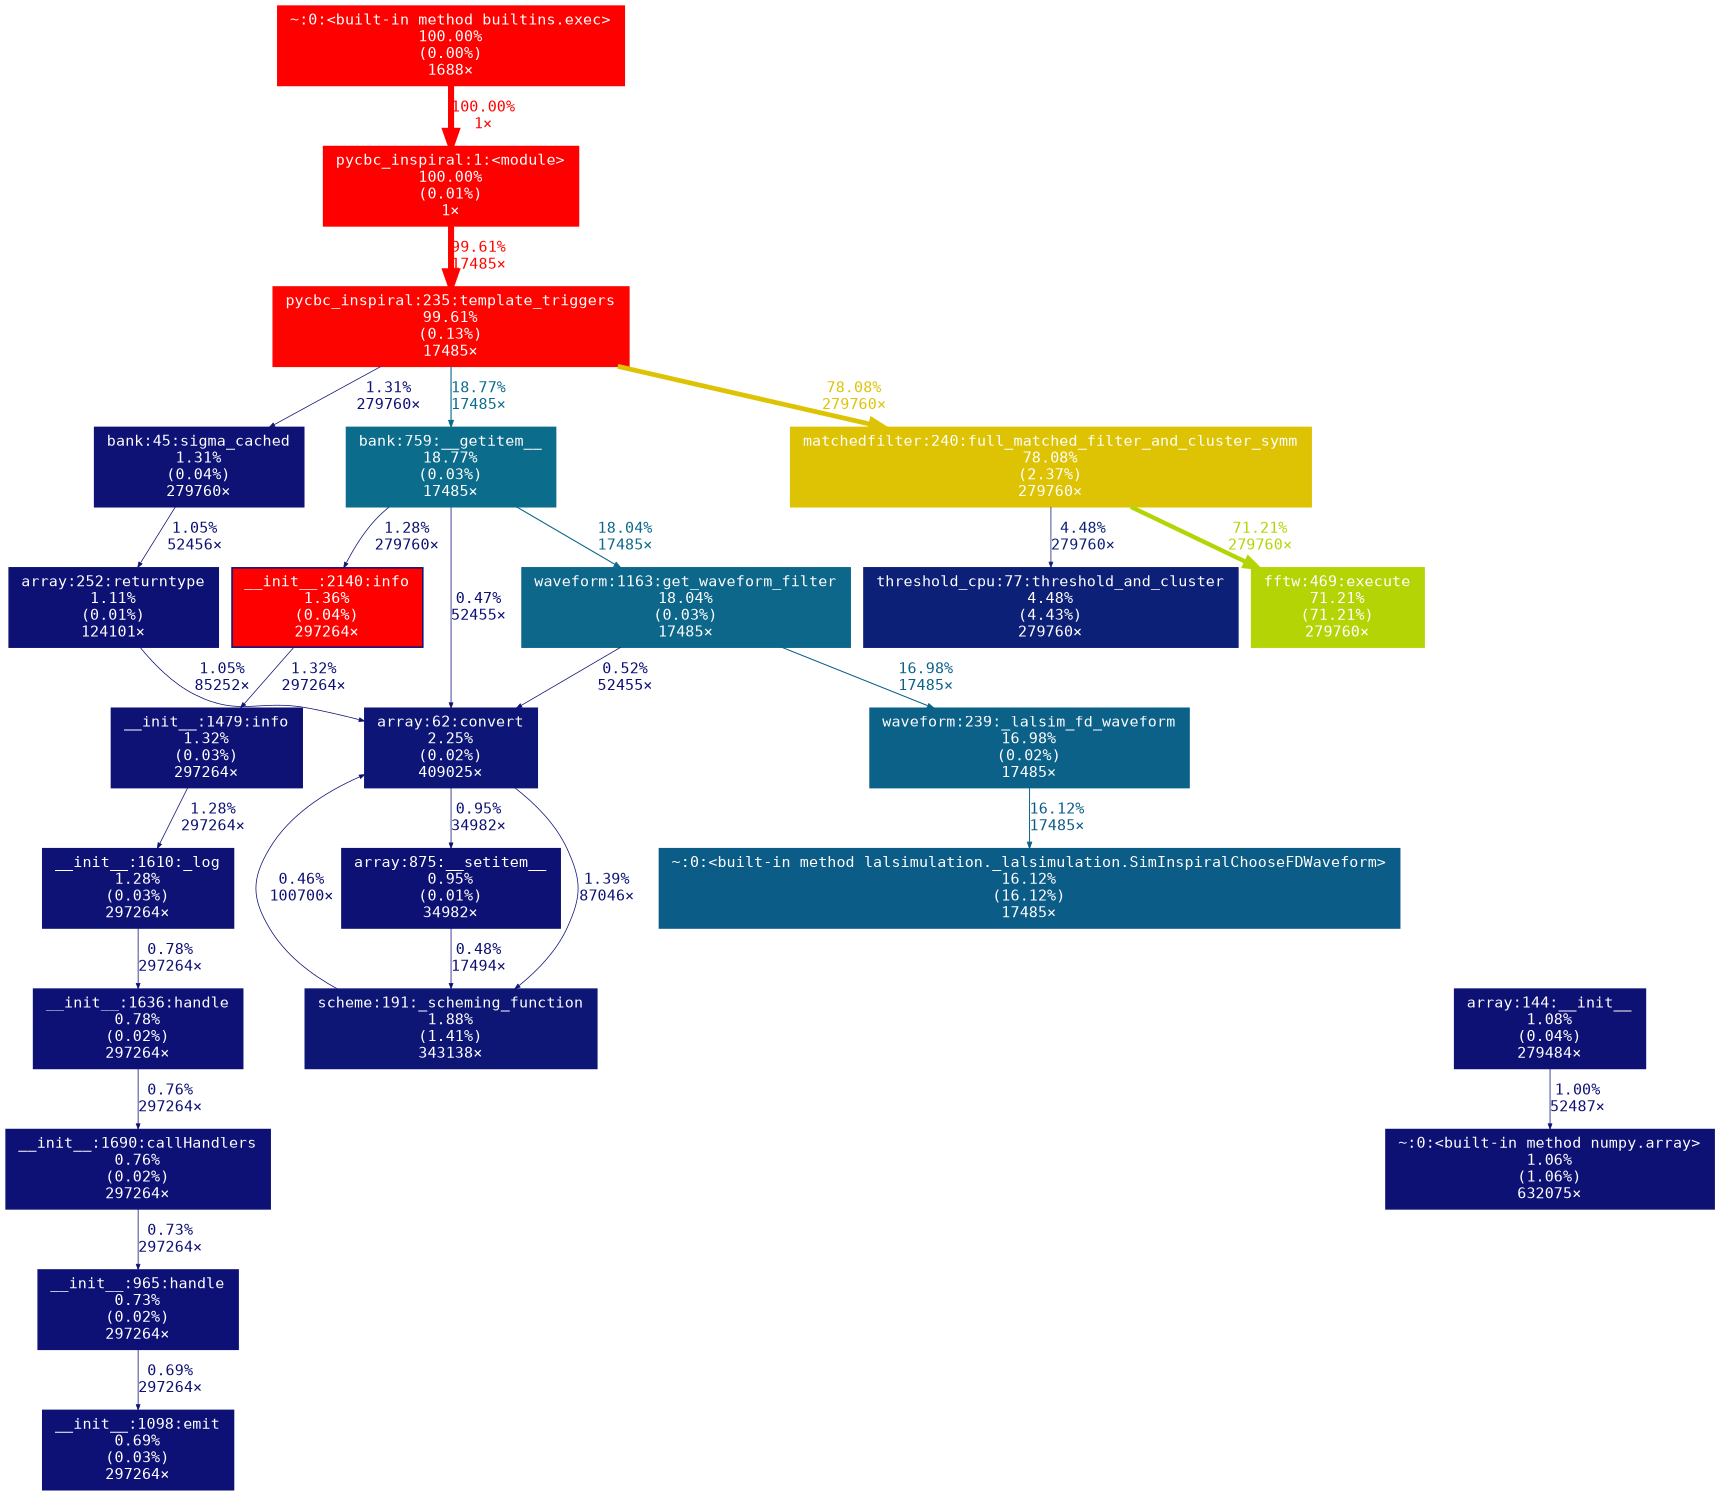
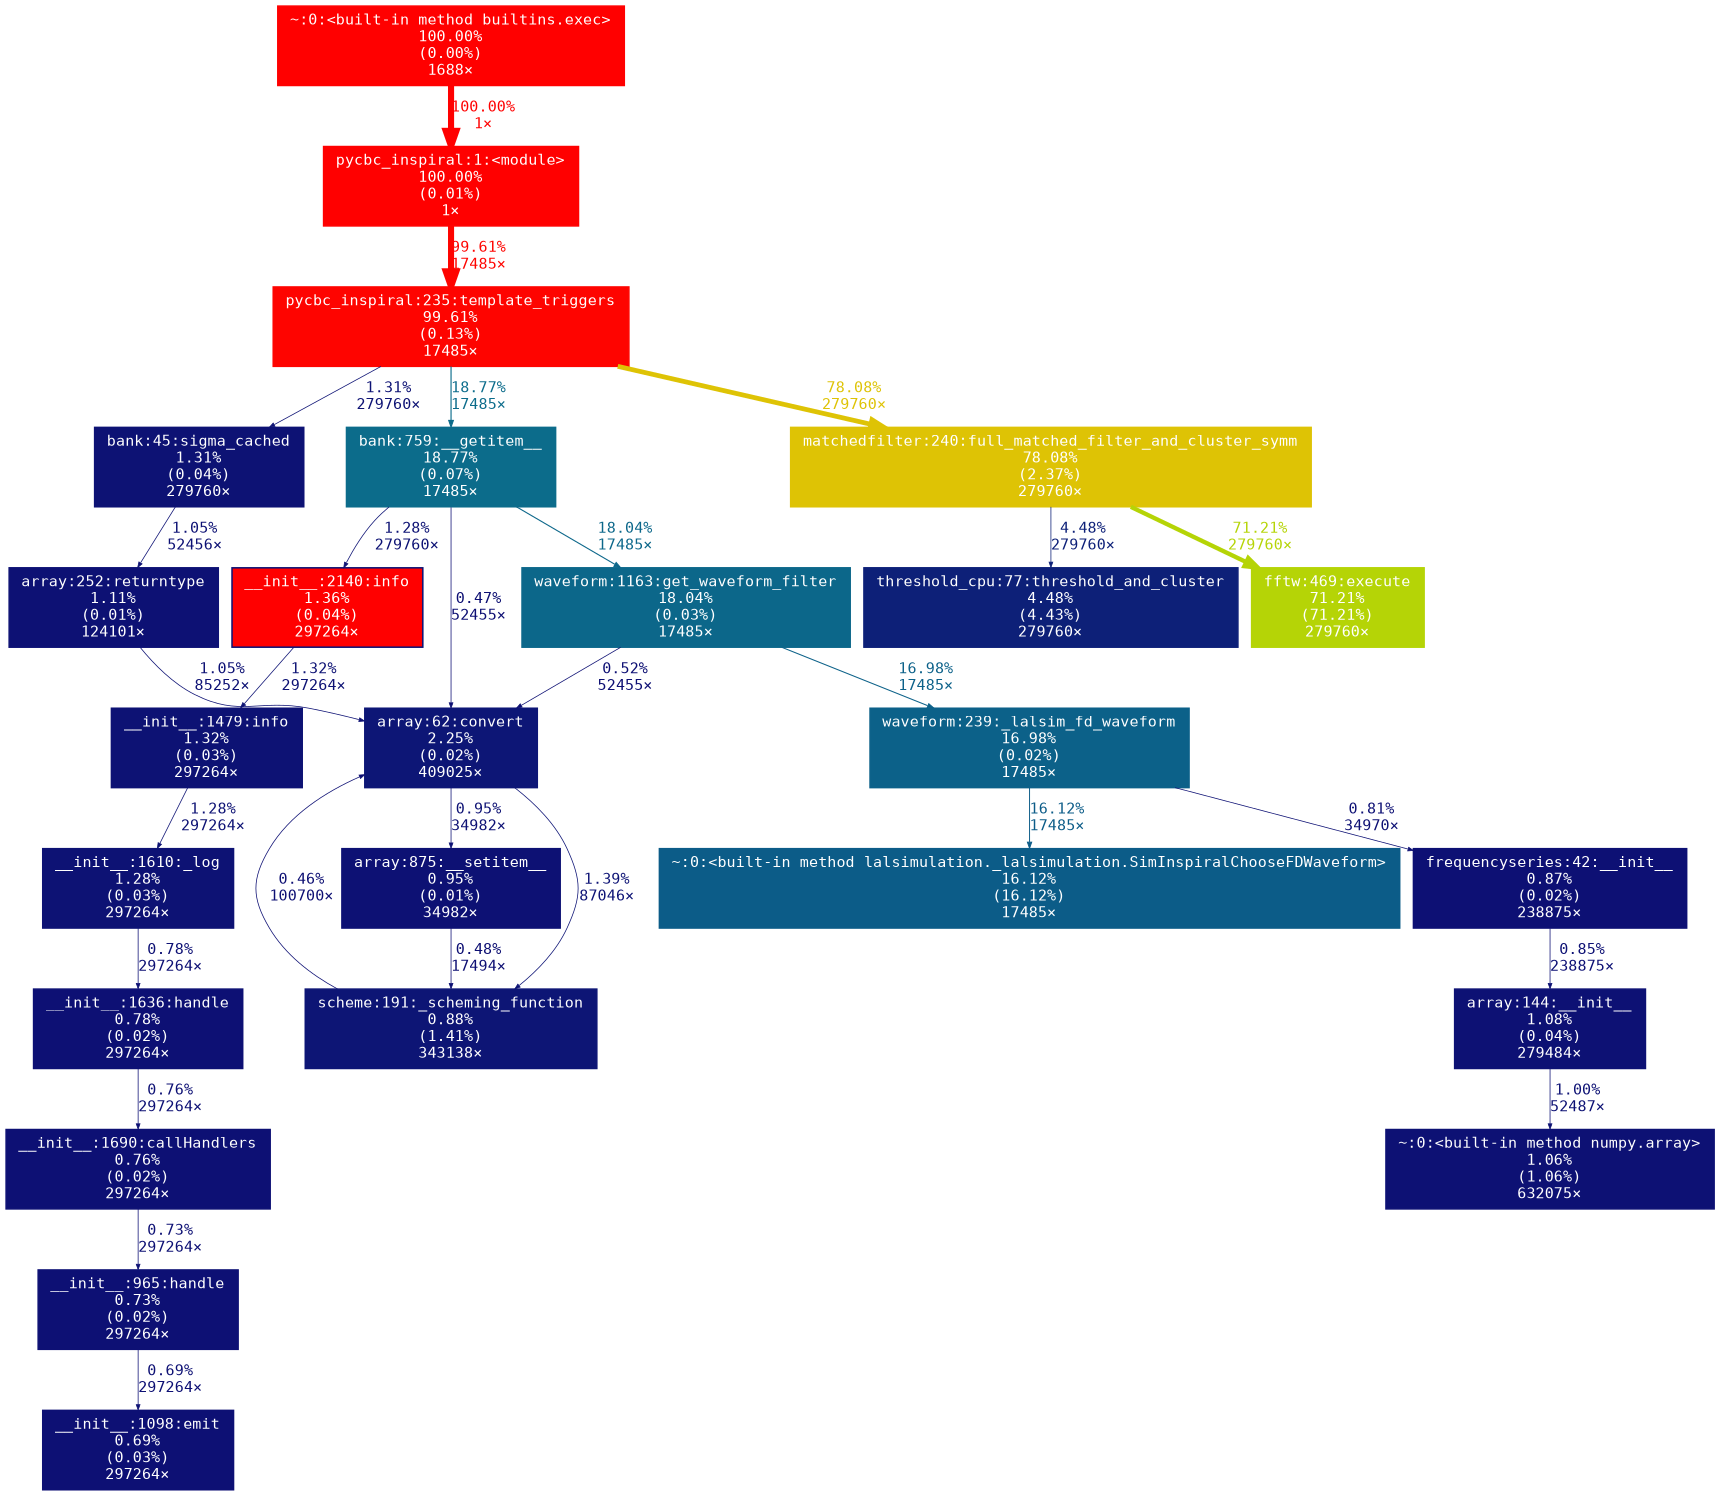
node "bank:759:__getitem__ 18.77% (0.03%) 17485×": label "bank:759:__getitem__ 18.77% (0.03%) 17485×" -> "bank:759:__getitem__ 18.77% (0.07%) 17485×"
node "frequencyseries:42:__init__ 0.87% (0.02%) 238875×": added
node "scheme:191:_scheming_function 1.88% (1.41%) 343138×": label "scheme:191:_scheming_function 1.88% (1.41%) 343138×" -> "scheme:191:_scheming_function 0.88% (1.41%) 343138×"
